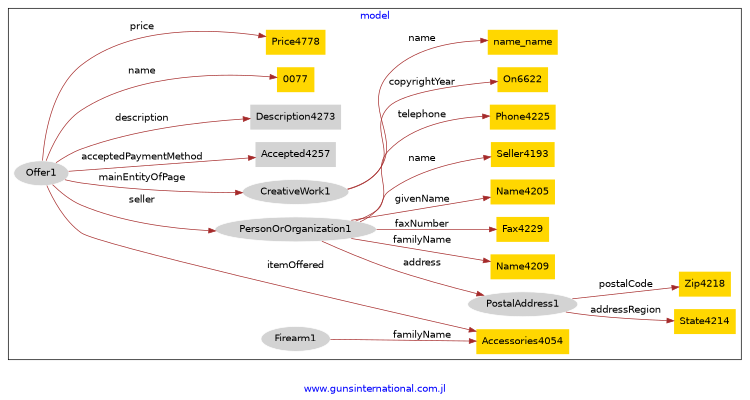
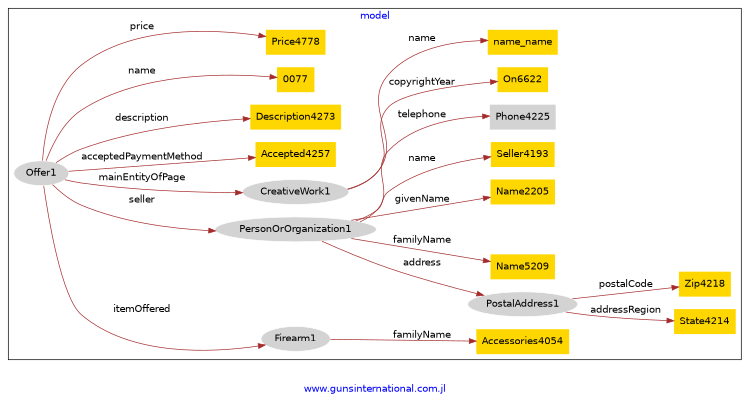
node "Description4273": fillcolor lightgray -> gold
node "Phone4225": fillcolor gold -> lightgray
node "Accepted4257": fillcolor lightgray -> gold
node "Name4205": label "Name4205" -> "Name2205"
node "Fax4229": removed
node "Name4209": label "Name4209" -> "Name5209"
edge "Offer1" -> "Accessories4054": now "Offer1" -> "Firearm1"
